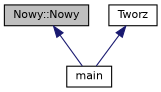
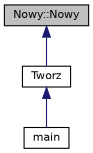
edge "main" -> "Nowy::Nowy": now "Tworz" -> "Nowy::Nowy"
